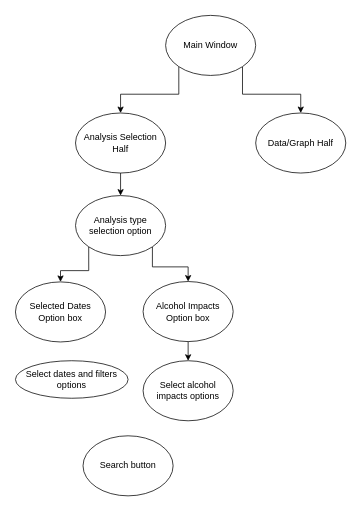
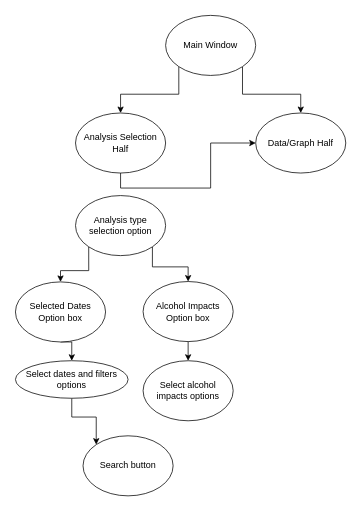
edge "Analysis Selection Half" -> "Analysis type selection option": now "Analysis Selection Half" -> "Data/Graph Half"
edge "Selected Dates Option box" -> "Select dates and filters options": added
edge "Select dates and filters options" -> "Search button": added
